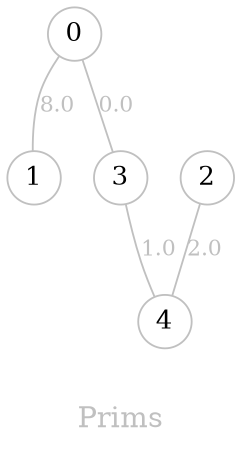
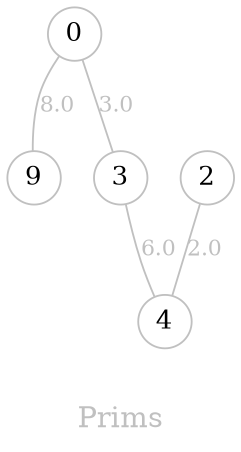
edge "0" -- "3": label "0.0" -> "3.0"
node "1": label "1" -> "9"
edge "3" -- "4": label "1.0" -> "6.0"
